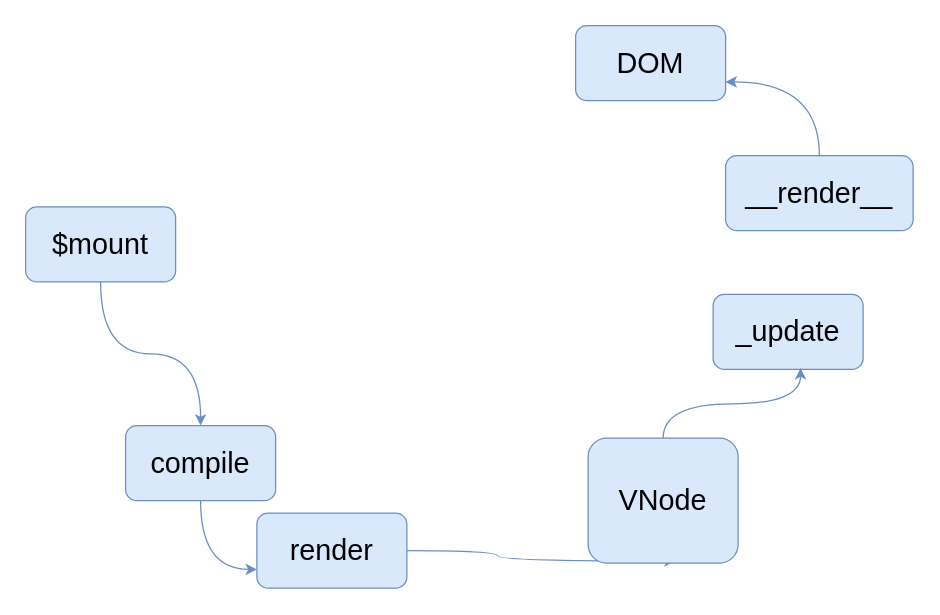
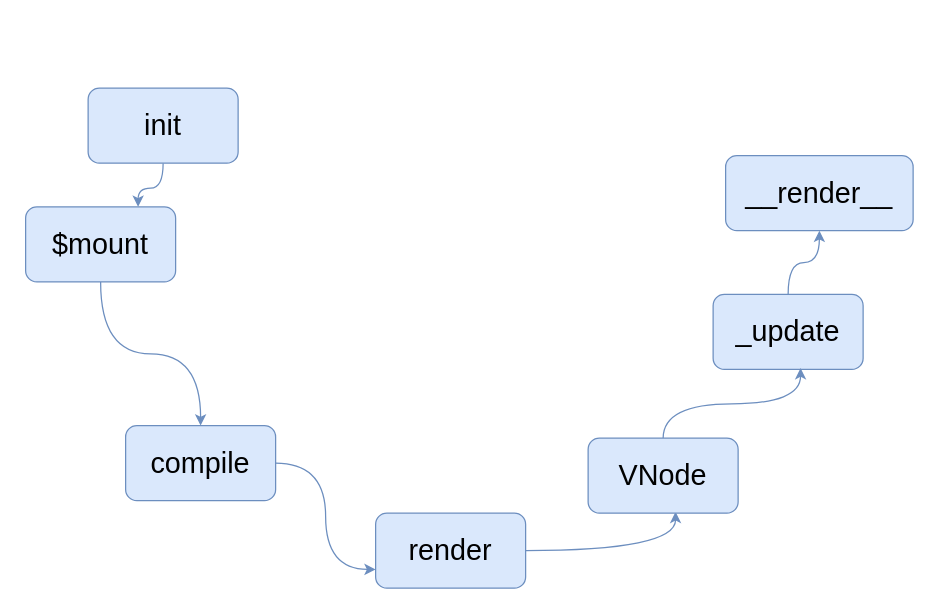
node "DOM": removed
edge "__render__" -> "DOM": removed
node "init": added
edge "init" -> "$mount": added
edge "_update" -> "__render__": added
node "VNode": size 150x125 -> 150x75
node "render": moved (332, 551) -> (451, 551)
